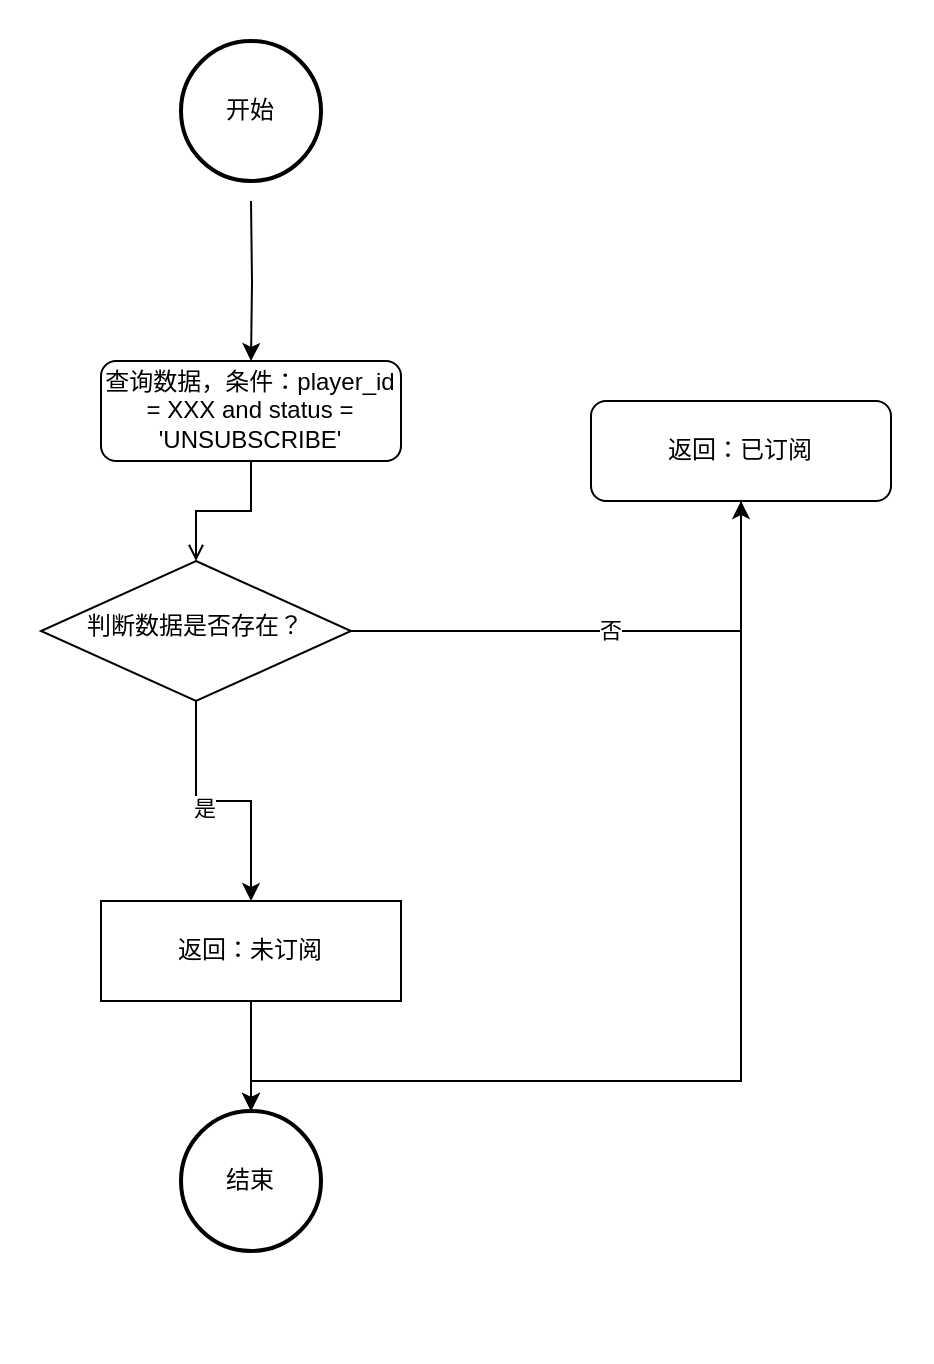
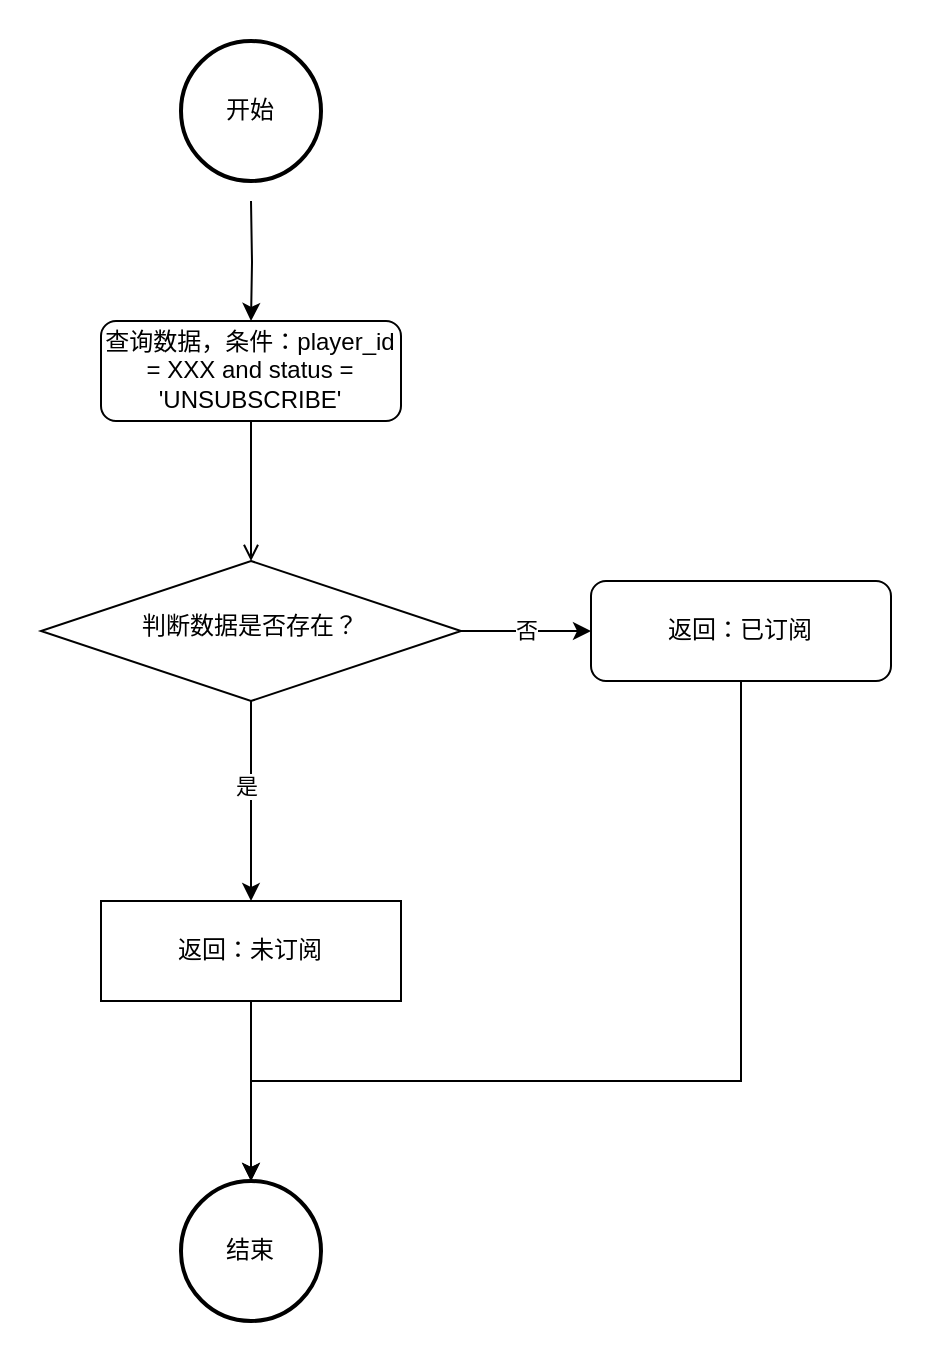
node "查询数据，条件：player_id = XXX and status = 'UNSUBSCRIBE'": moved (251, 411) -> (251, 371)
node "返回：已订阅": moved (741, 451) -> (741, 631)
node "判断数据是否存在？": size 310x140 -> 420x140
node "结束": moved (251, 1181) -> (251, 1251)
